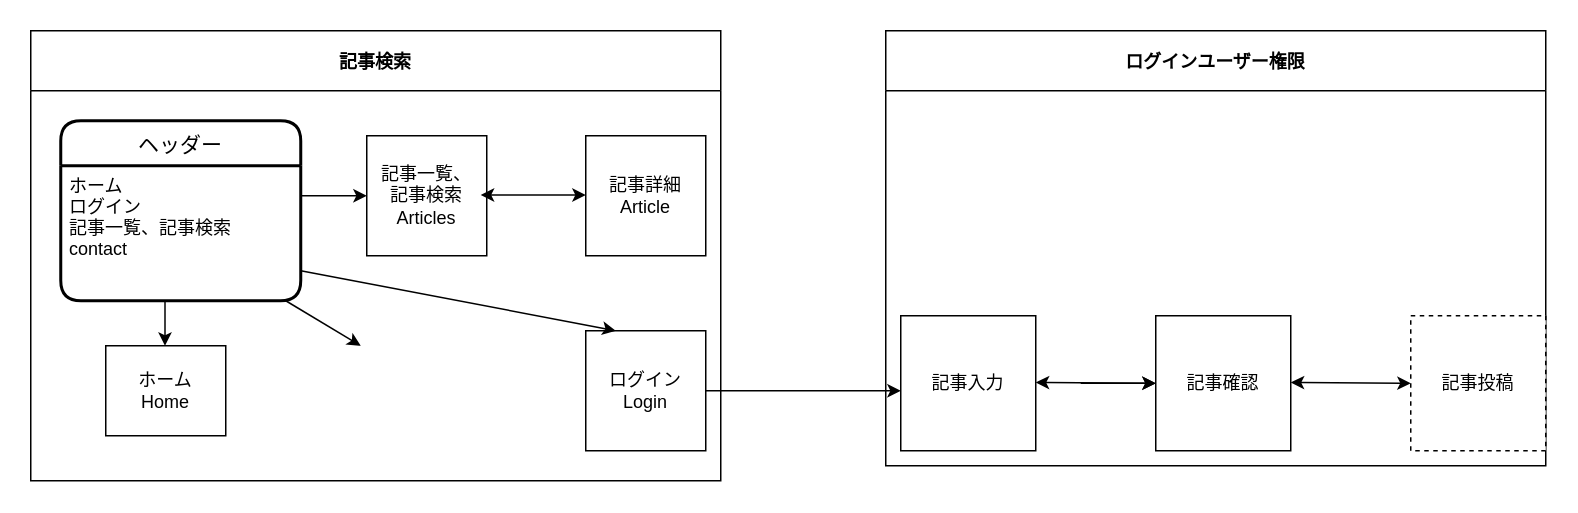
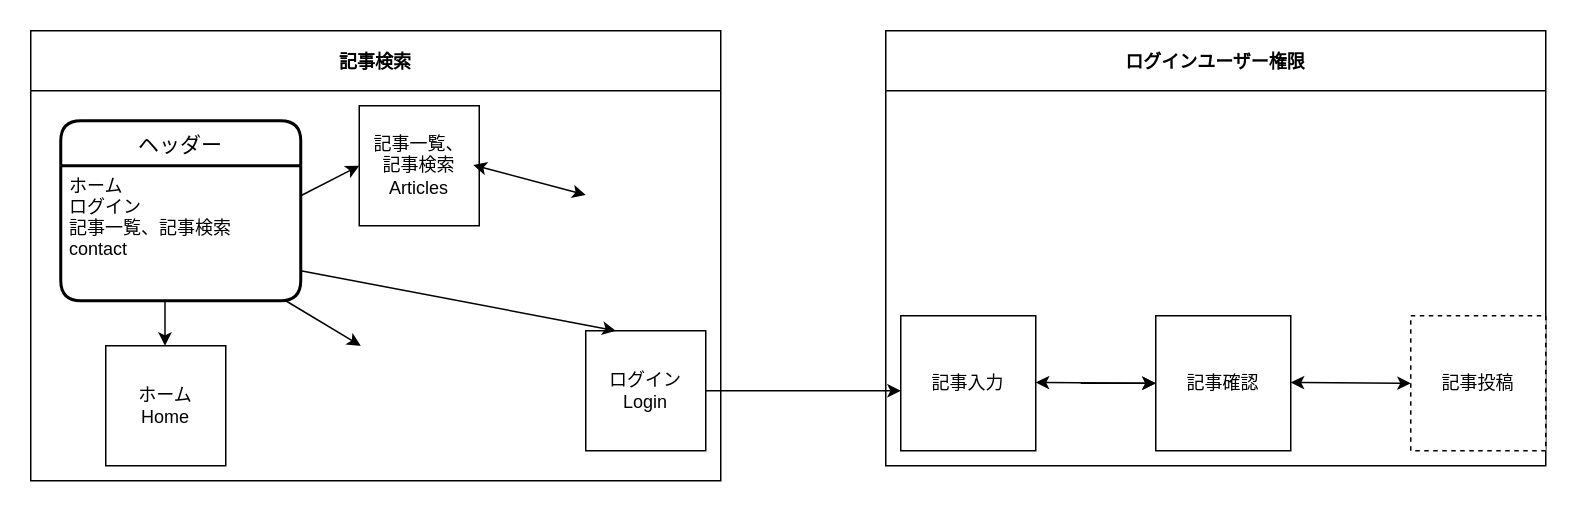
node "記事一覧、 記事検索 Articles": moved (427, 196) -> (419, 166)
node "記事詳細 Article": removed
node "ホーム Home": size 120x90 -> 120x120
